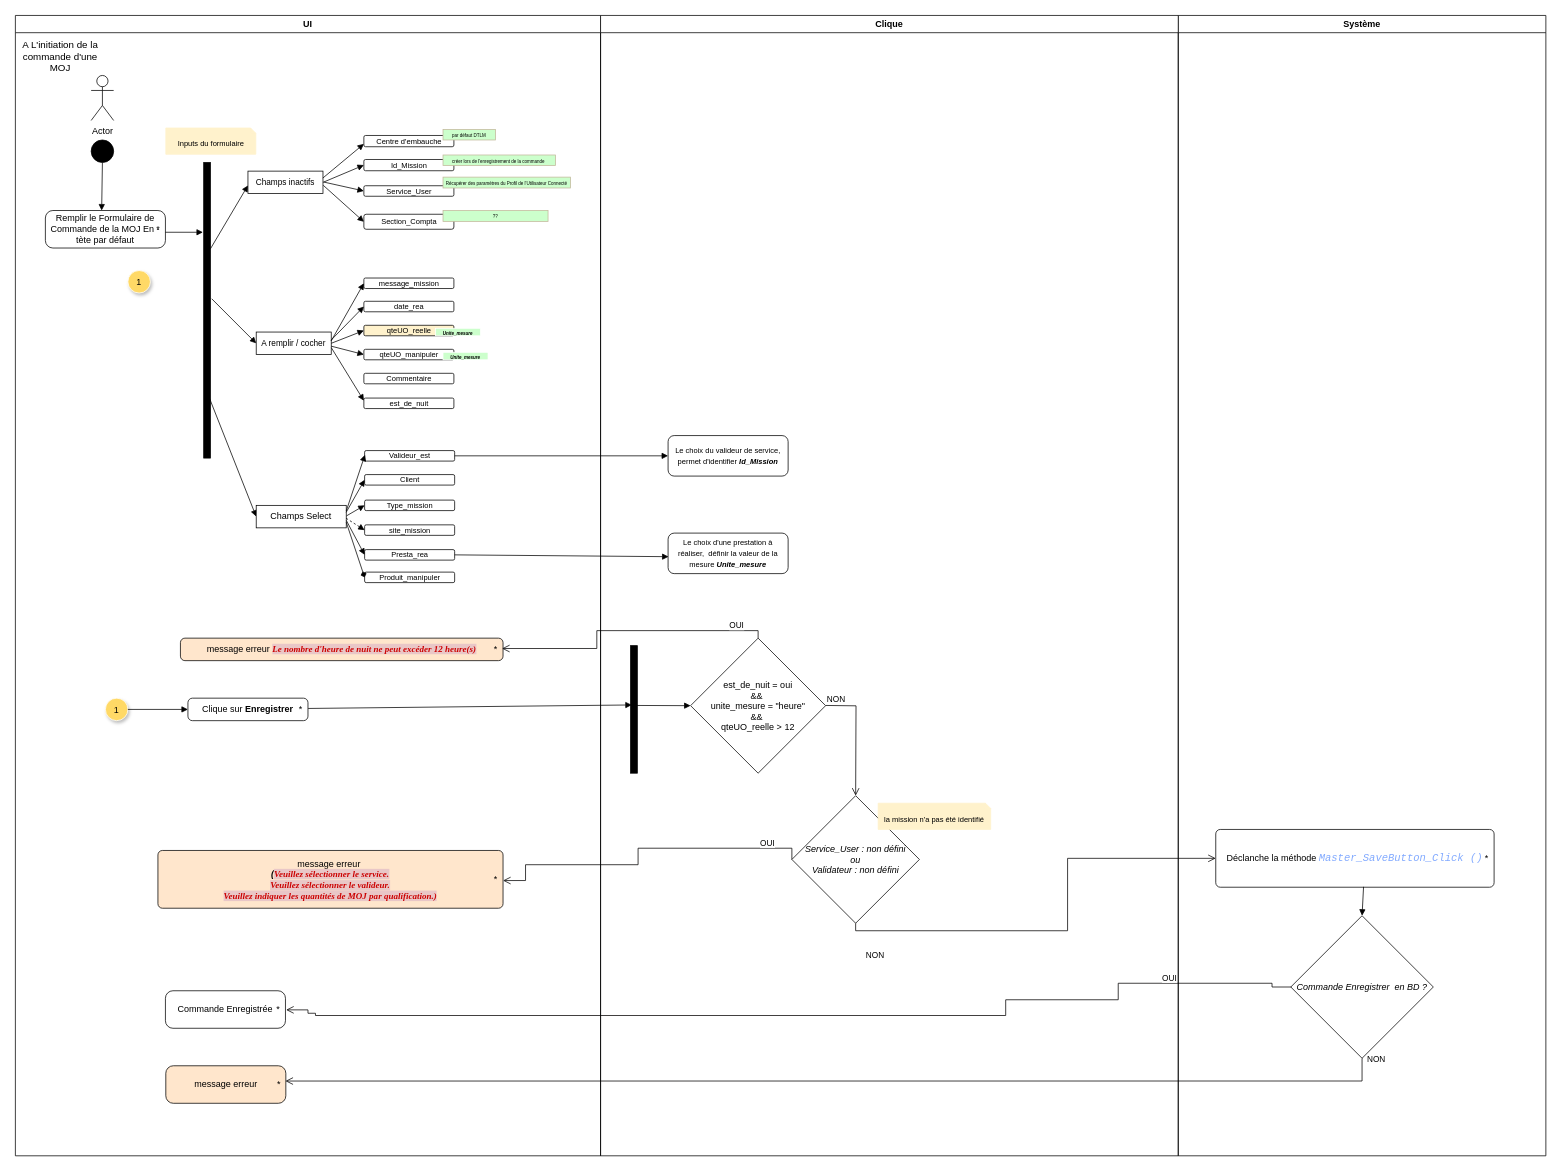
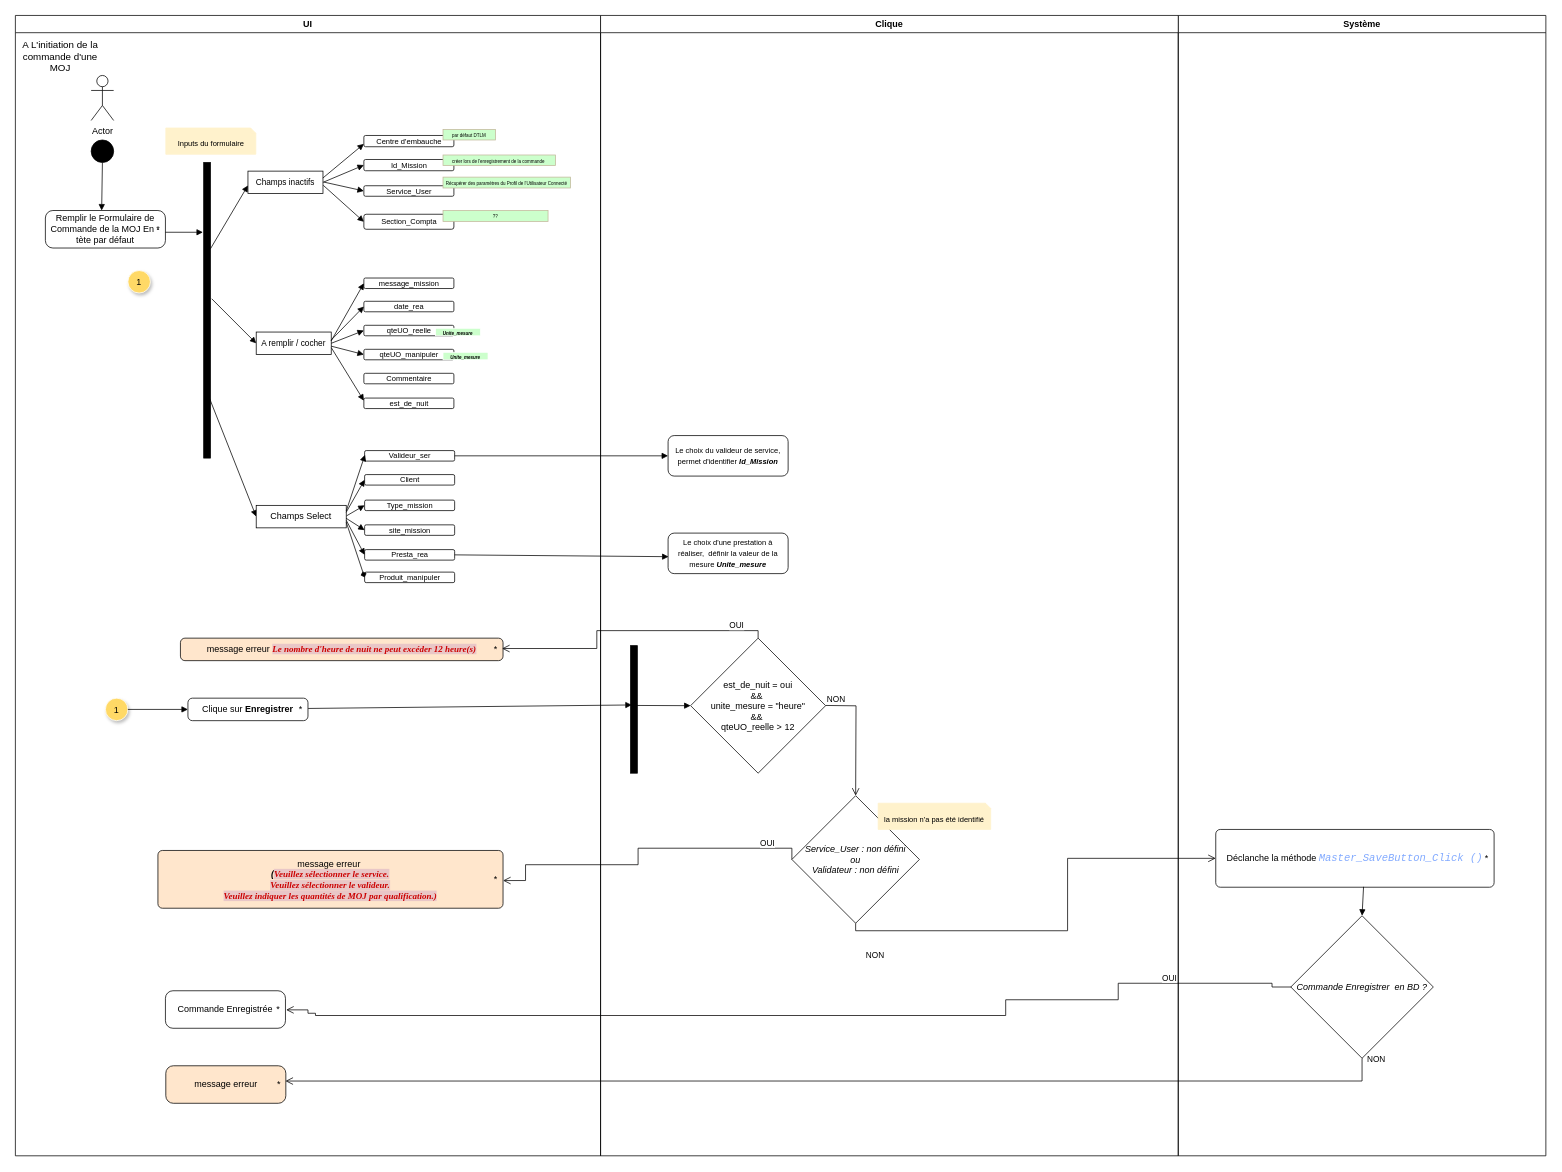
node "qteUO_reelle": fillcolor #fff2cc -> #ffffff
node "Valideur_est": label "Valideur_est" -> "Valideur_ser"
edge "Champs Select" -> "site_mission": style dashed -> solid
